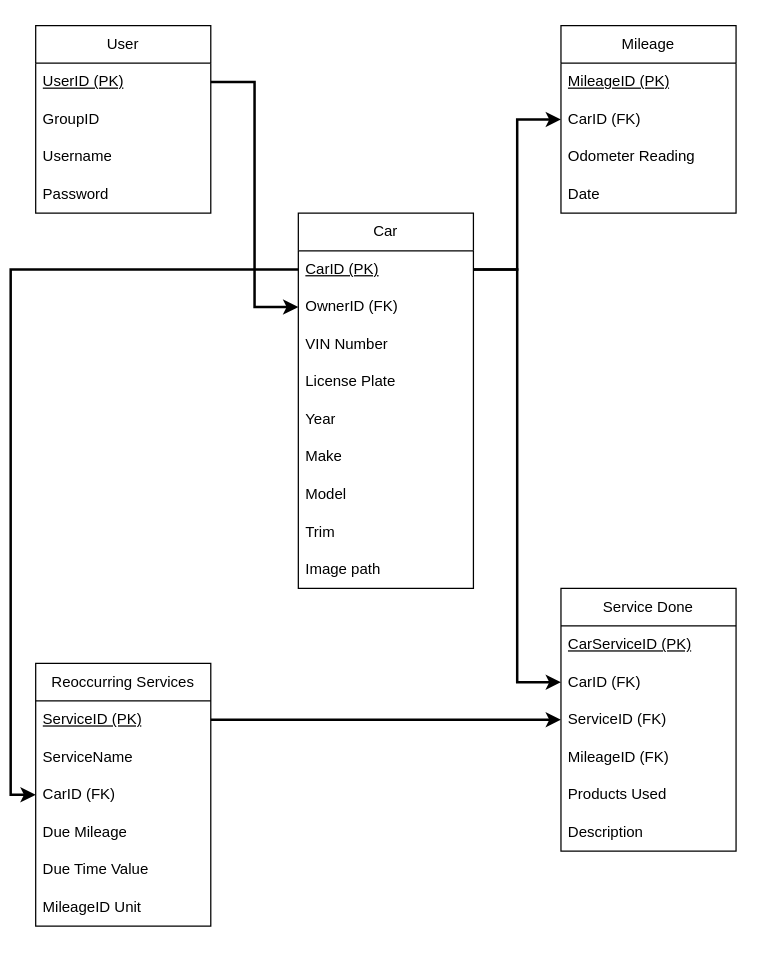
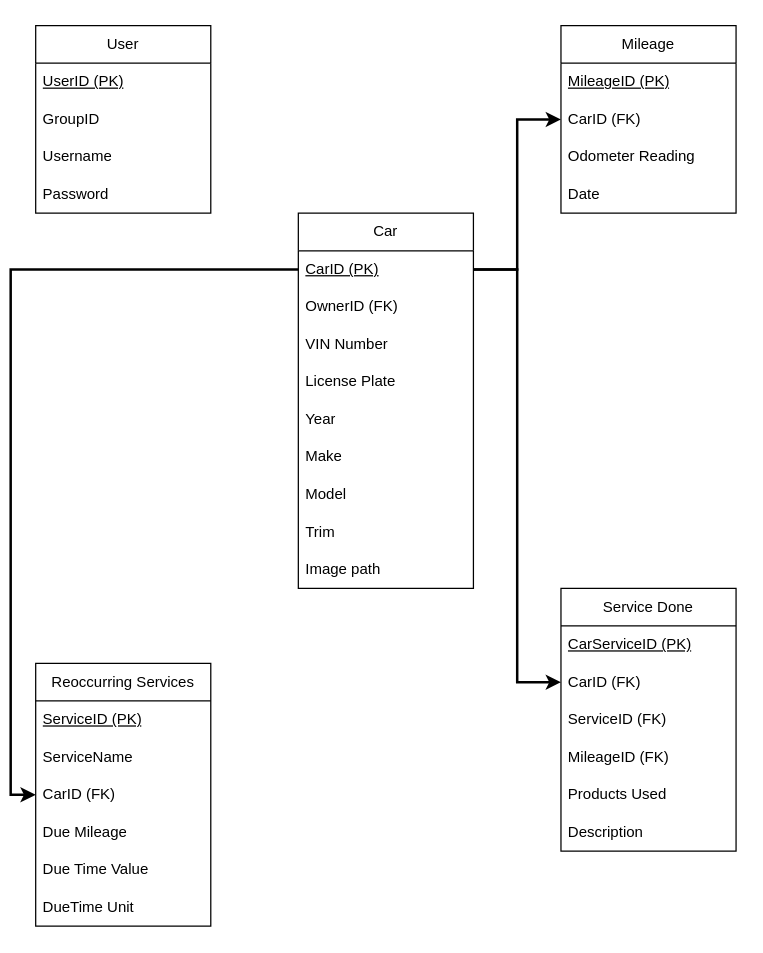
edge "UserID (PK)" -> "OwnerID (FK)": removed
edge "ServiceID (PK)" -> "ServiceID (FK)": removed
node "MileageID Unit": label "MileageID Unit" -> "DueTime Unit"
